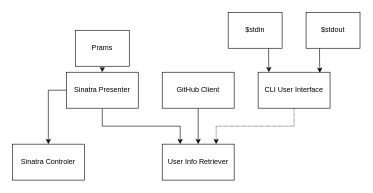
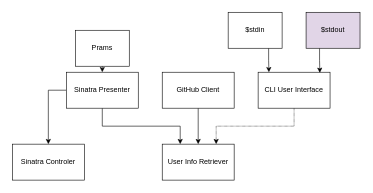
node "$stdout": fillcolor #ffffff -> #e1d5e7
